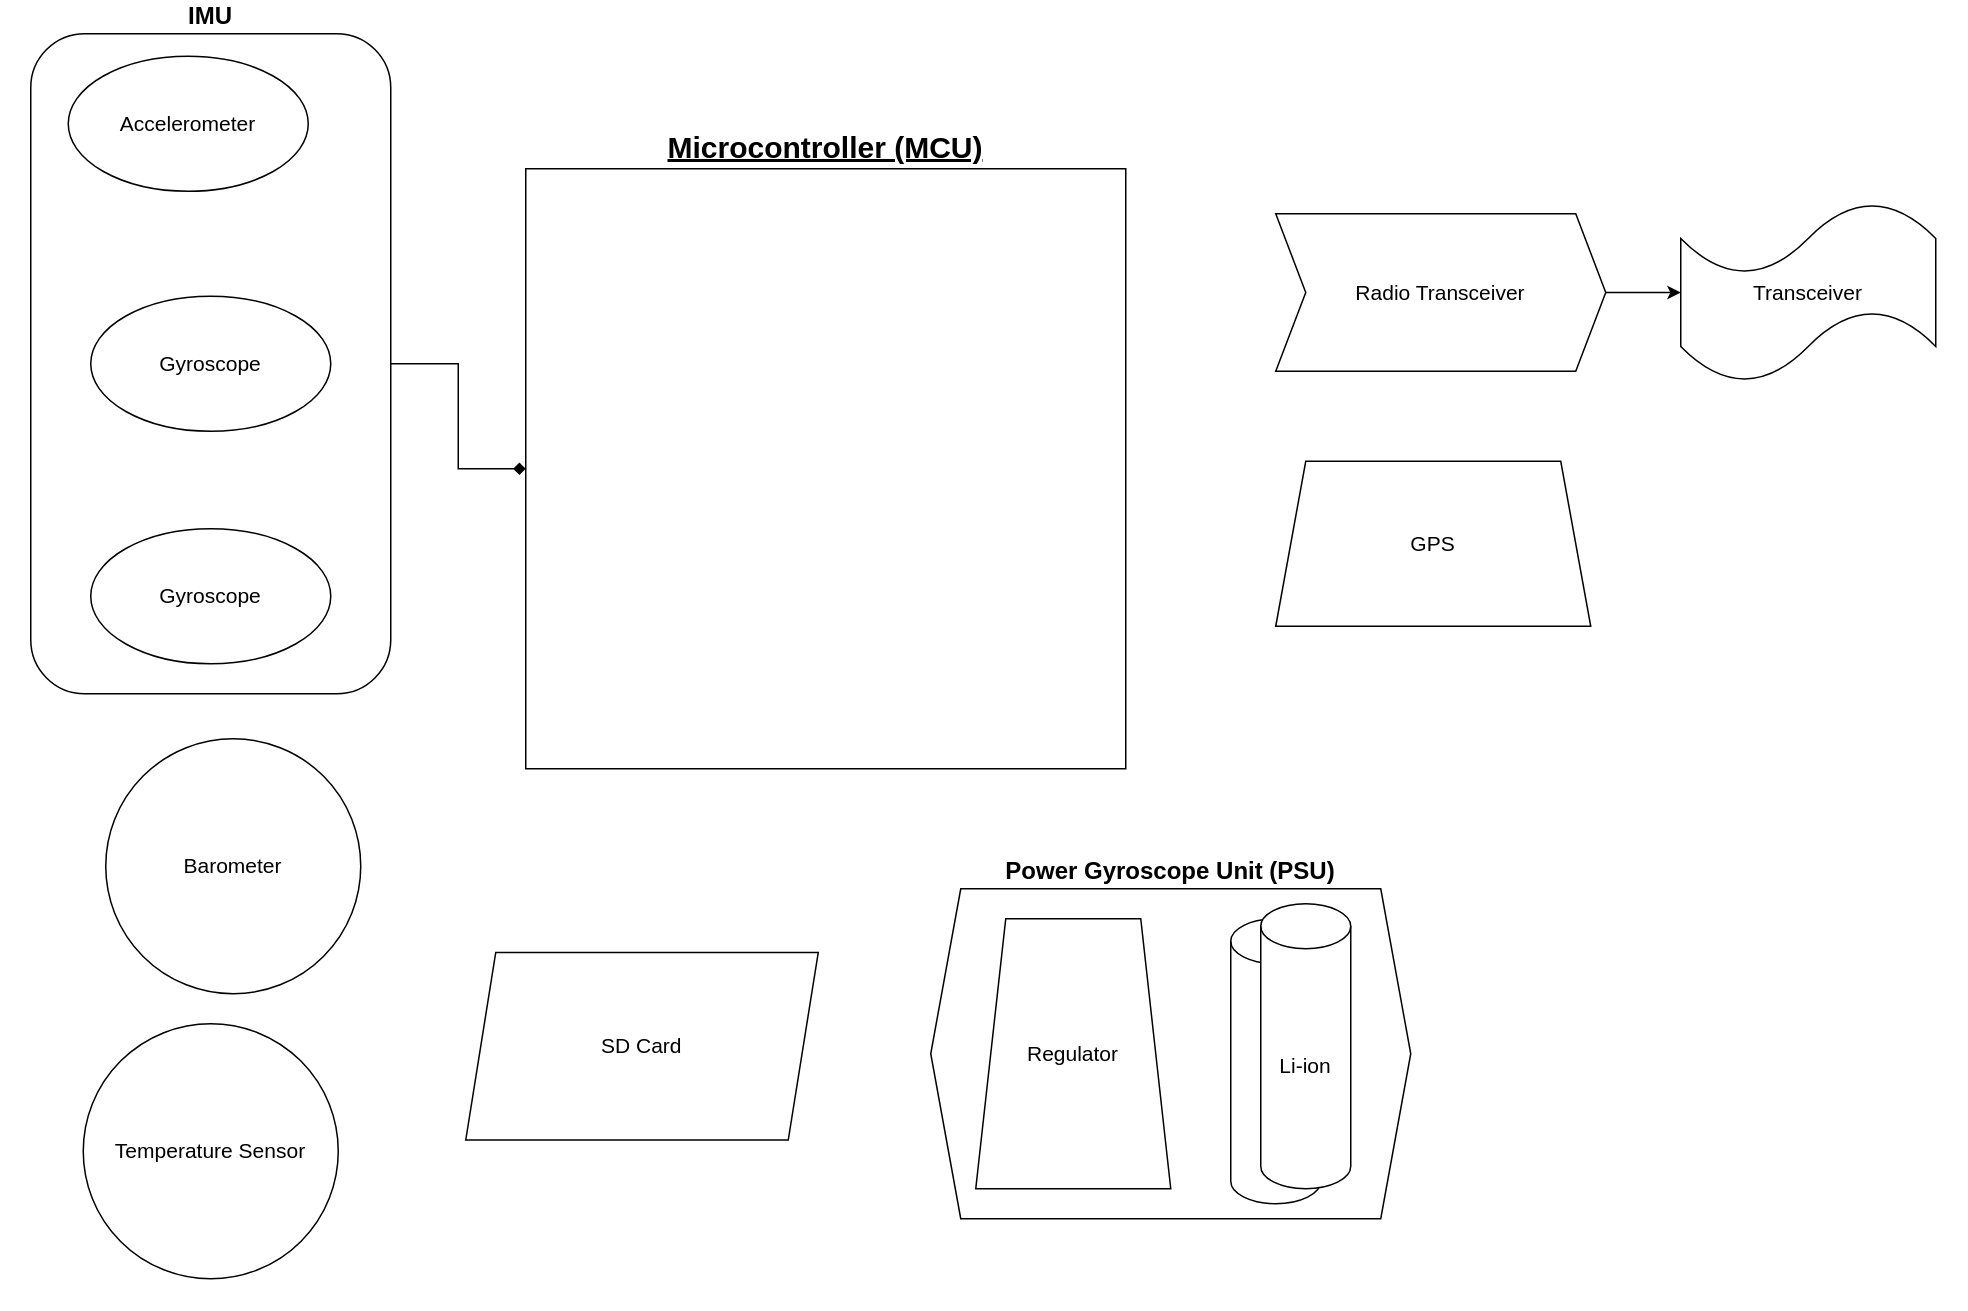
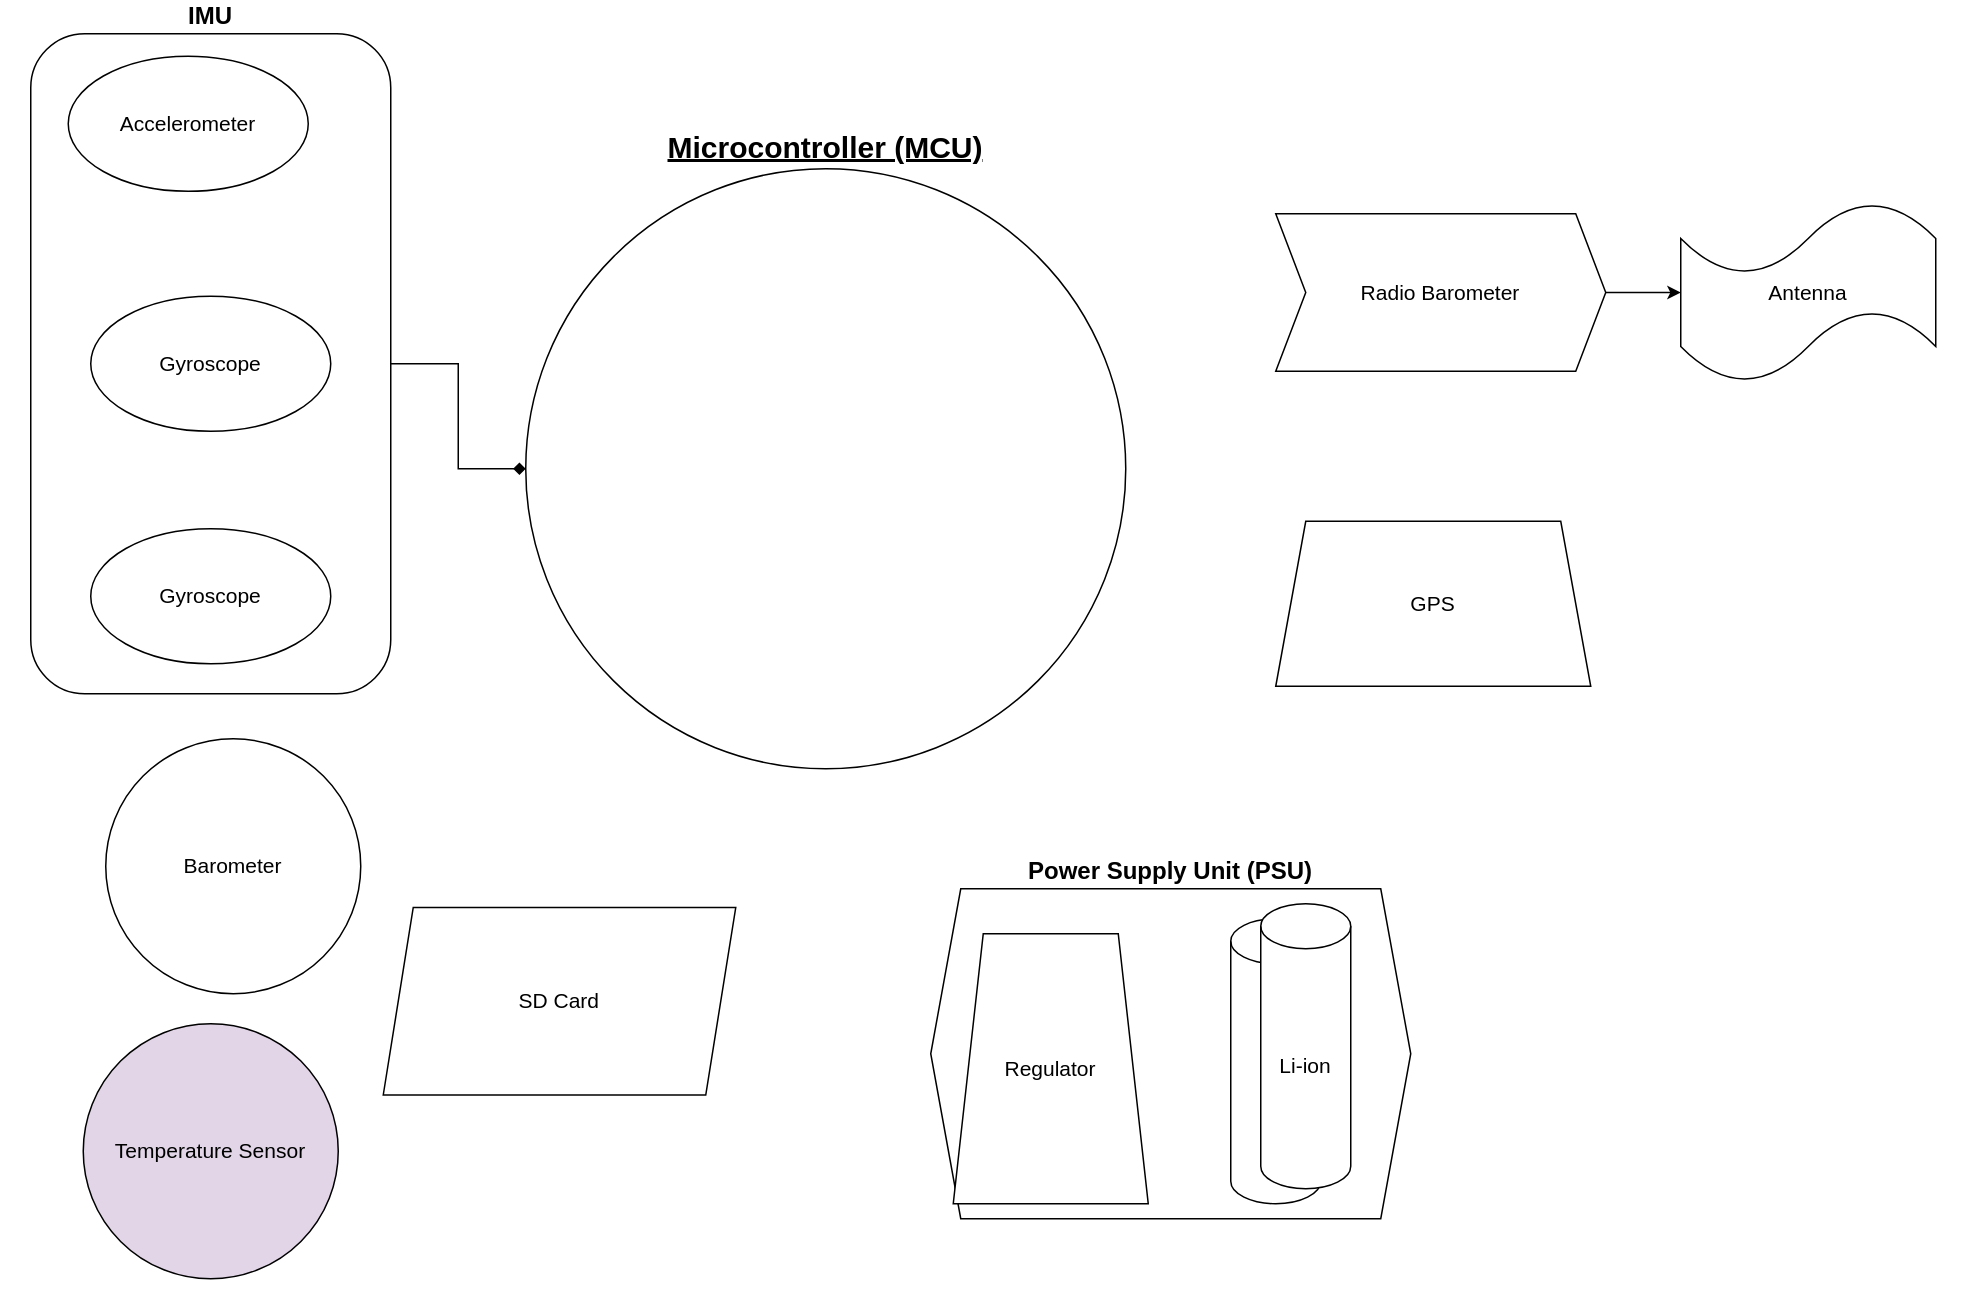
node "Radio Transceiver": label "Radio Transceiver" -> "Radio Barometer"
node "Transceiver": label "Transceiver" -> "Antenna"
node "Microcontroller (MCU)": shape rectangle -> ellipse
node "GPS": moved (1433, 544) -> (1433, 604)
node "Power Gyroscope Unit (PSU)": label "Power Gyroscope Unit (PSU)" -> "Power Supply Unit (PSU)"
node "SD Card": moved (642, 1046) -> (560, 1001)
node "Regulator": moved (1073, 1054) -> (1051, 1069)
node "Temperature Sensor": fillcolor #ffffff -> #e1d5e7
